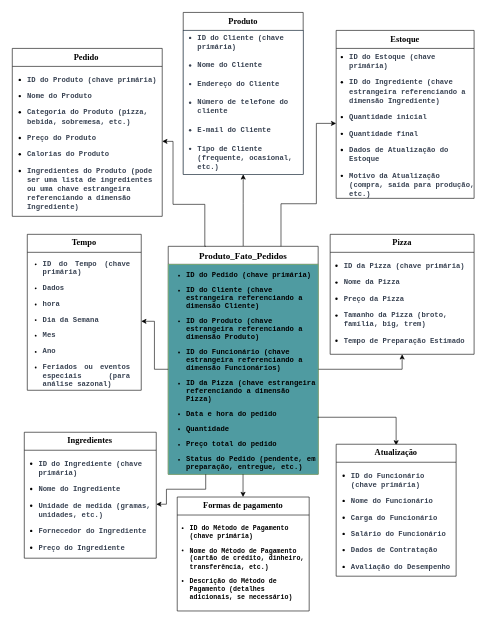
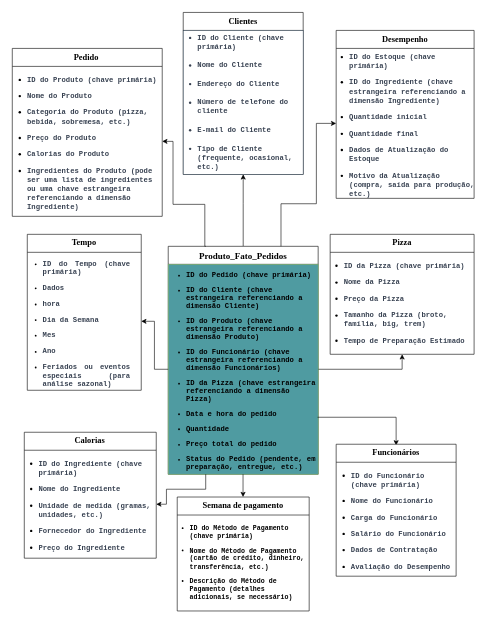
node "Produto": label "Produto" -> "Clientes"
node "Estoque": label "Estoque" -> "Desempenho"
node "Ingredientes": label "Ingredientes" -> "Calorias"
node "Atualização": label "Atualização" -> "Funcionários"
node "Formas de pagamento": label "Formas de pagamento" -> "Semana de pagamento"
